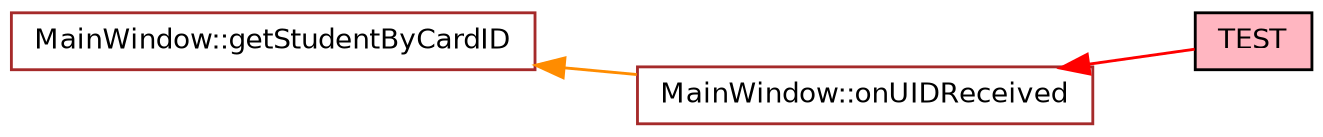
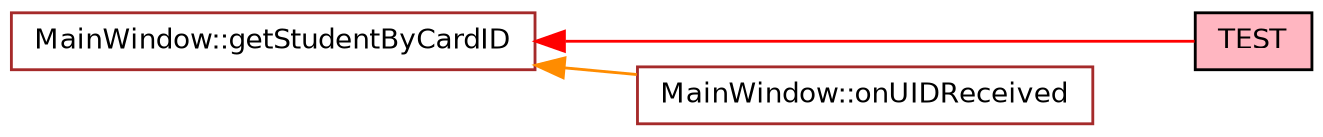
edge "TEST" -> "MainWindow::onUIDReceived": now "TEST" -> "MainWindow::getStudentByCardID"
